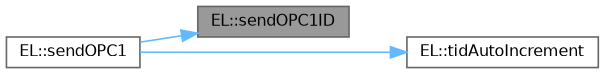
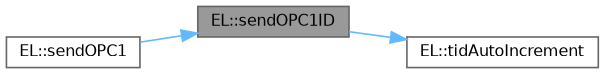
edge "EL::sendOPC1" -> "EL::tidAutoIncrement": now "EL::sendOPC1ID" -> "EL::tidAutoIncrement"
